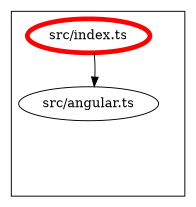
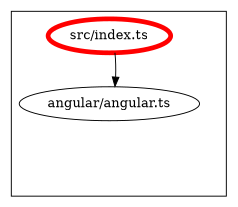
node "src/angular.ts": label "src/angular.ts" -> "angular/angular.ts"
